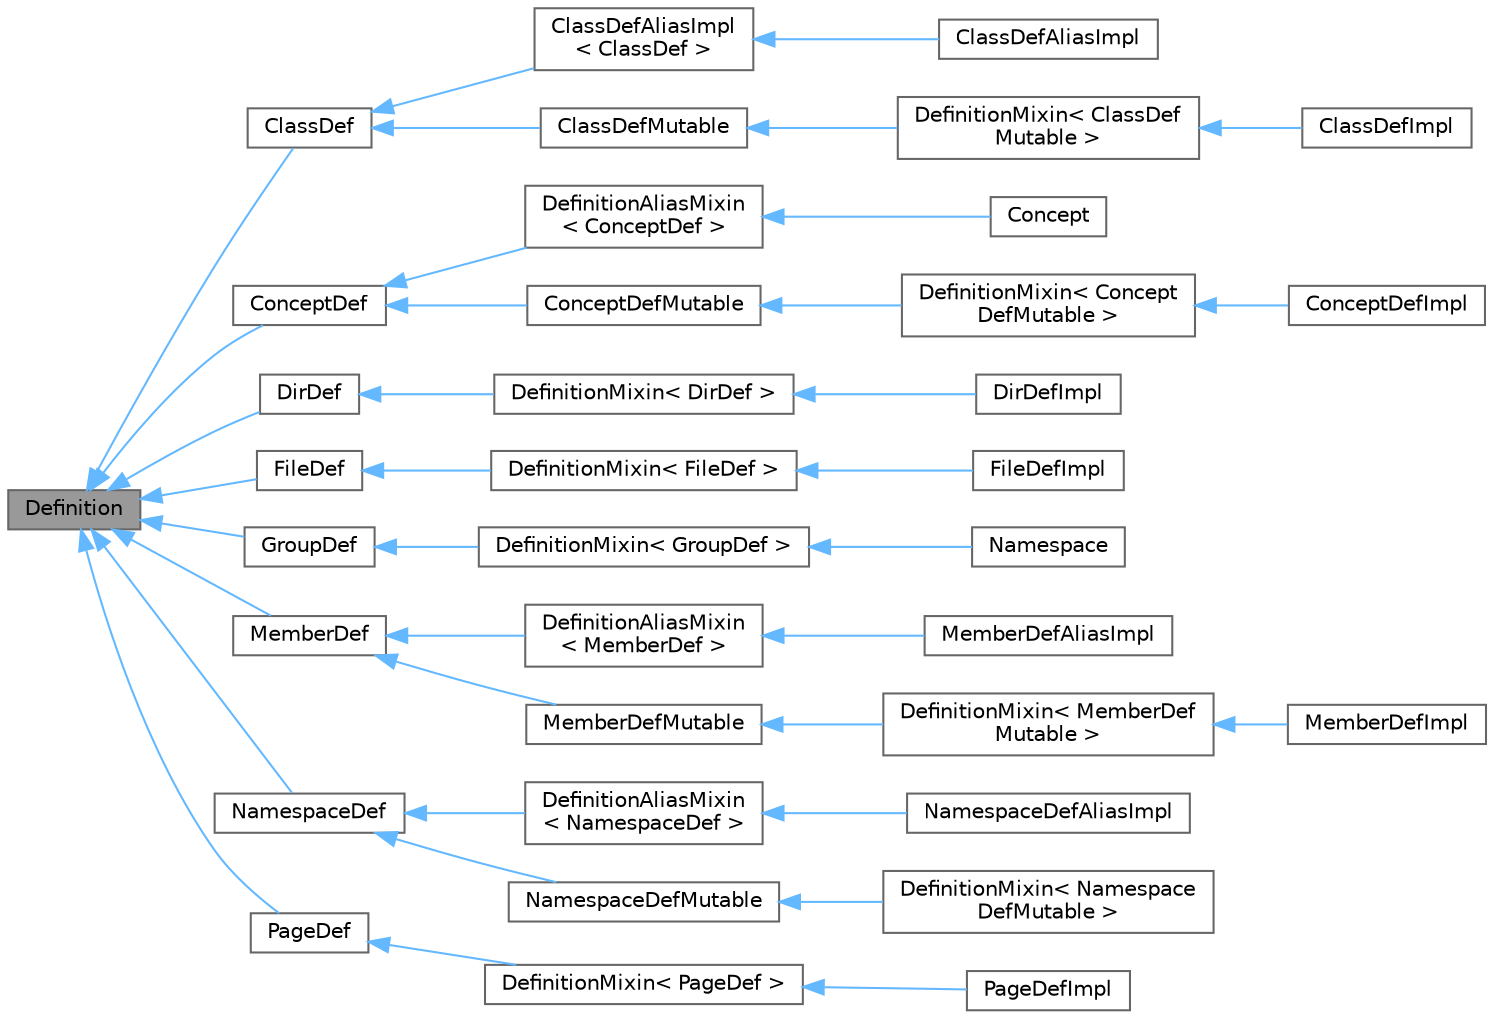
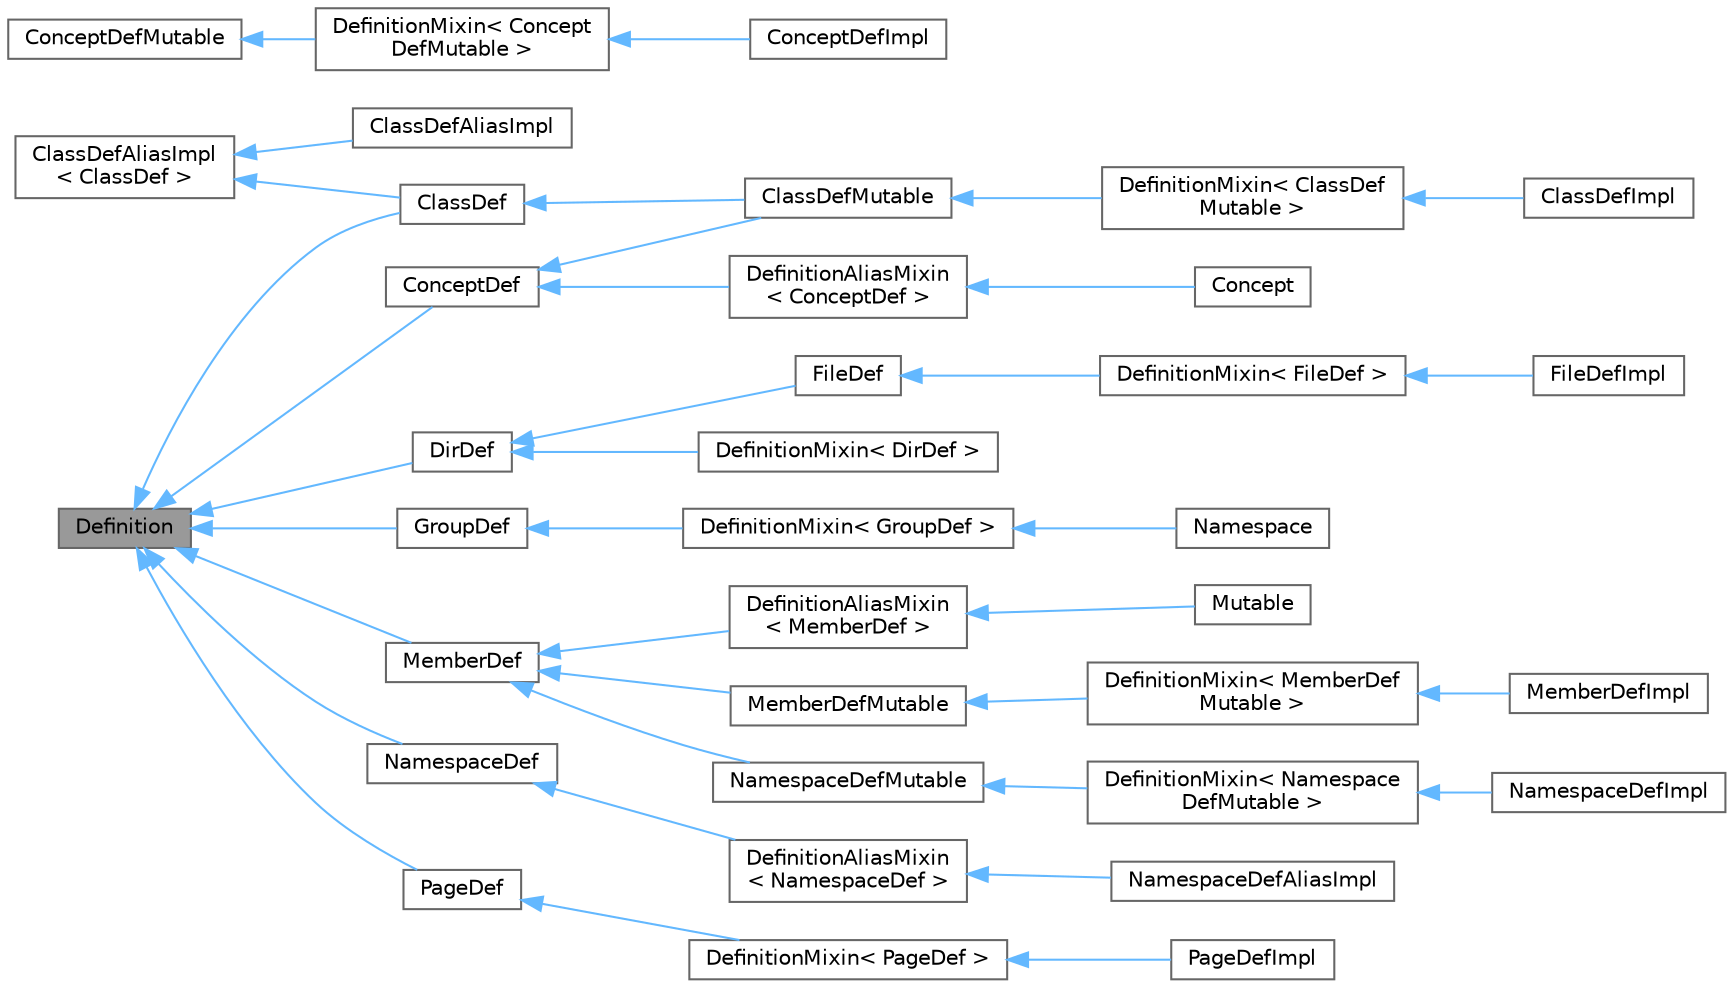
edge "ClassDefAliasImpl < ClassDef >" -> "ClassDef": reversed
edge "ConceptDefMutable" -> "ConceptDef": now "ClassDefMutable" -> "ConceptDef"
node "DirDefImpl": removed
edge "FileDef" -> "Definition": now "FileDef" -> "DirDef"
node "MemberDefAliasImpl": label "MemberDefAliasImpl" -> "Mutable"
node "NamespaceDefImpl": added
edge "NamespaceDefMutable" -> "NamespaceDef": now "NamespaceDefMutable" -> "MemberDef"
